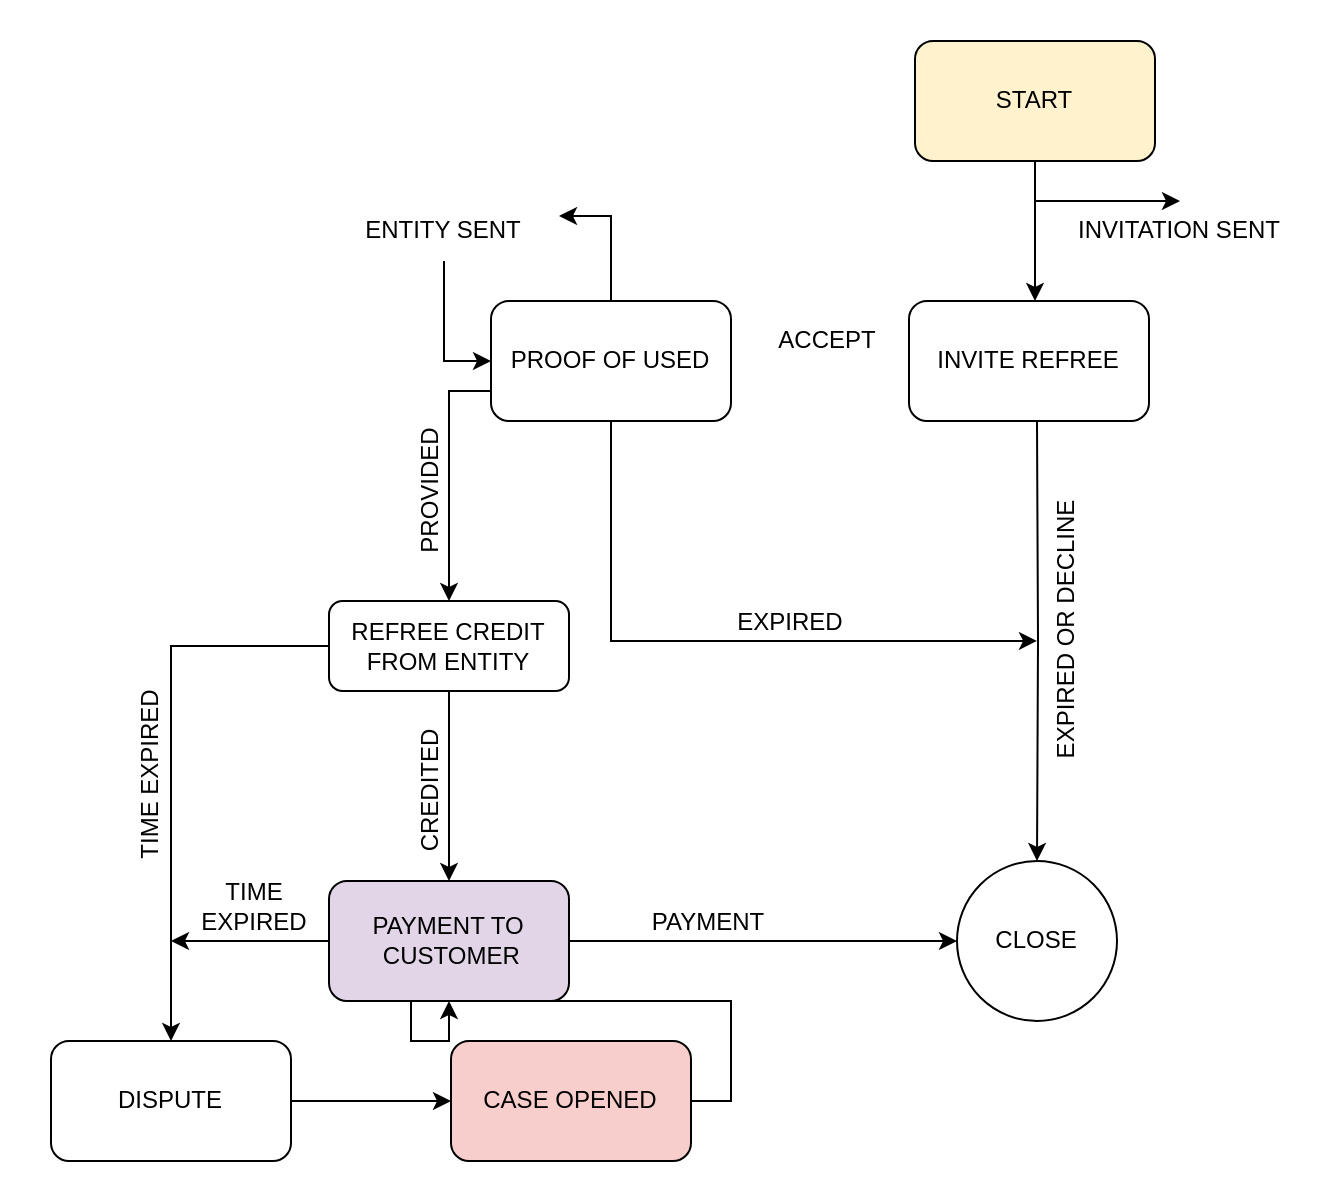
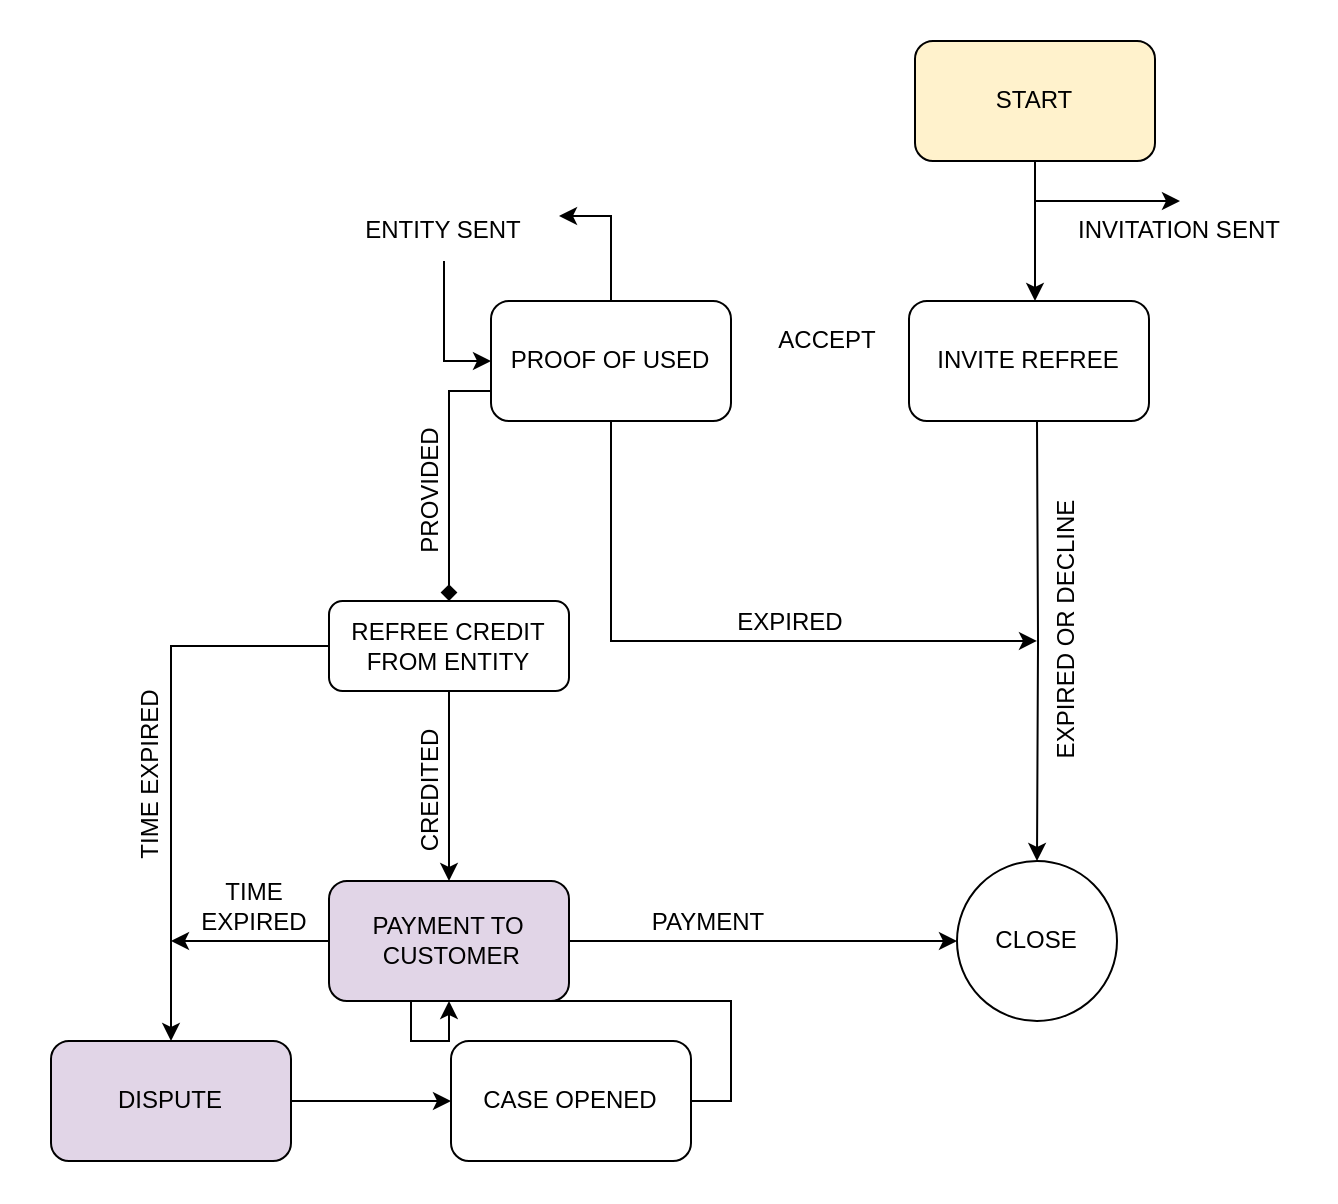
edge "PROOF OF USED" -> "REFREE CREDIT FROM ENTITY": arrowhead classic -> diamond
node "DISPUTE": fillcolor #ffffff -> #e1d5e7
node "CASE OPENED": fillcolor #f8cecc -> #ffffff
